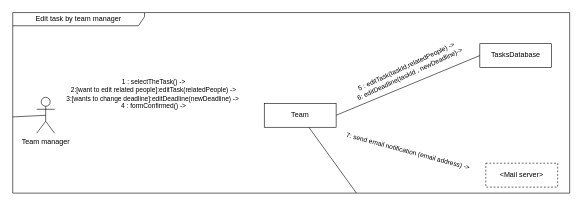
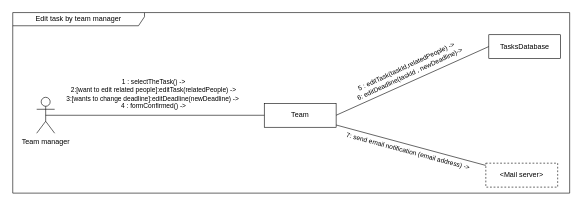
node "TasksDatabase": moved (516, 56) -> (525, 47)
edge "Edit task by team manager" -- "Team manager": now "Team" -- "Team manager"
edge "Edit task by team manager" -- "Team": now "<Mail server>" -- "Team"
